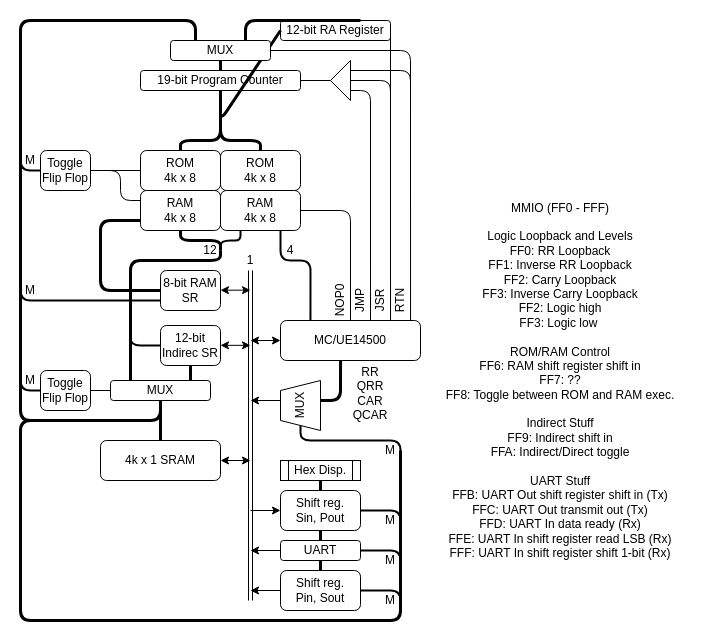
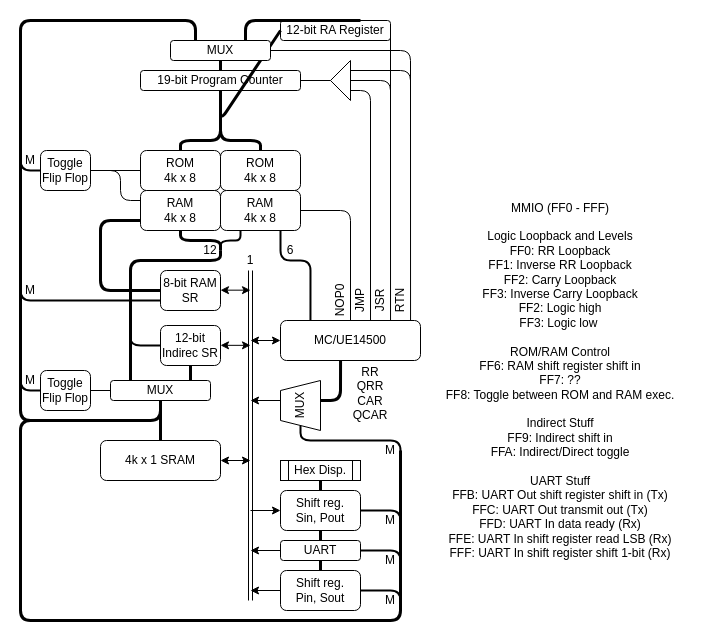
node "4": label "4" -> "6"
